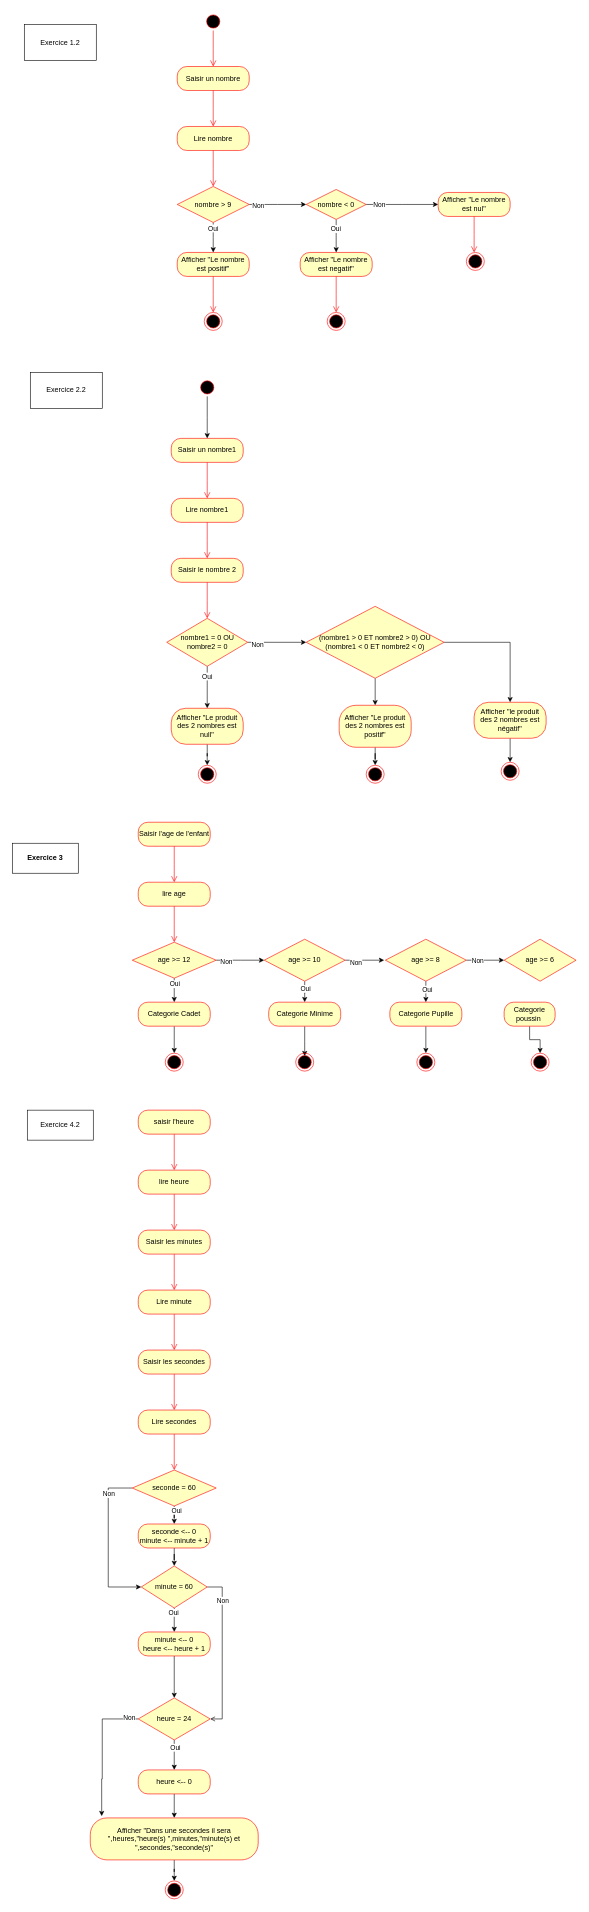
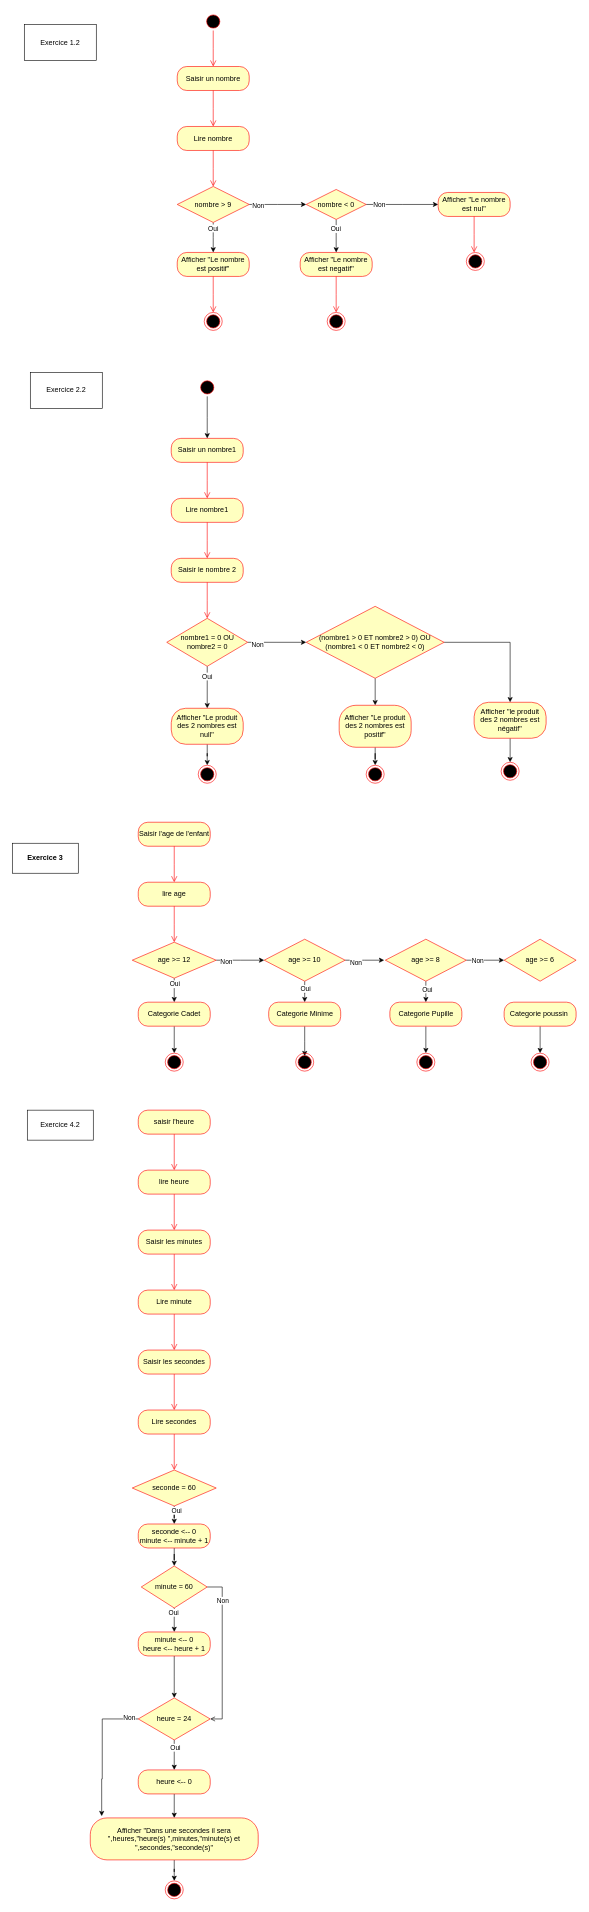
node "Categorie poussin": size 51x24 -> 72x24
edge "seconde = 60" -> "minute = 60": removed, label "Non"
